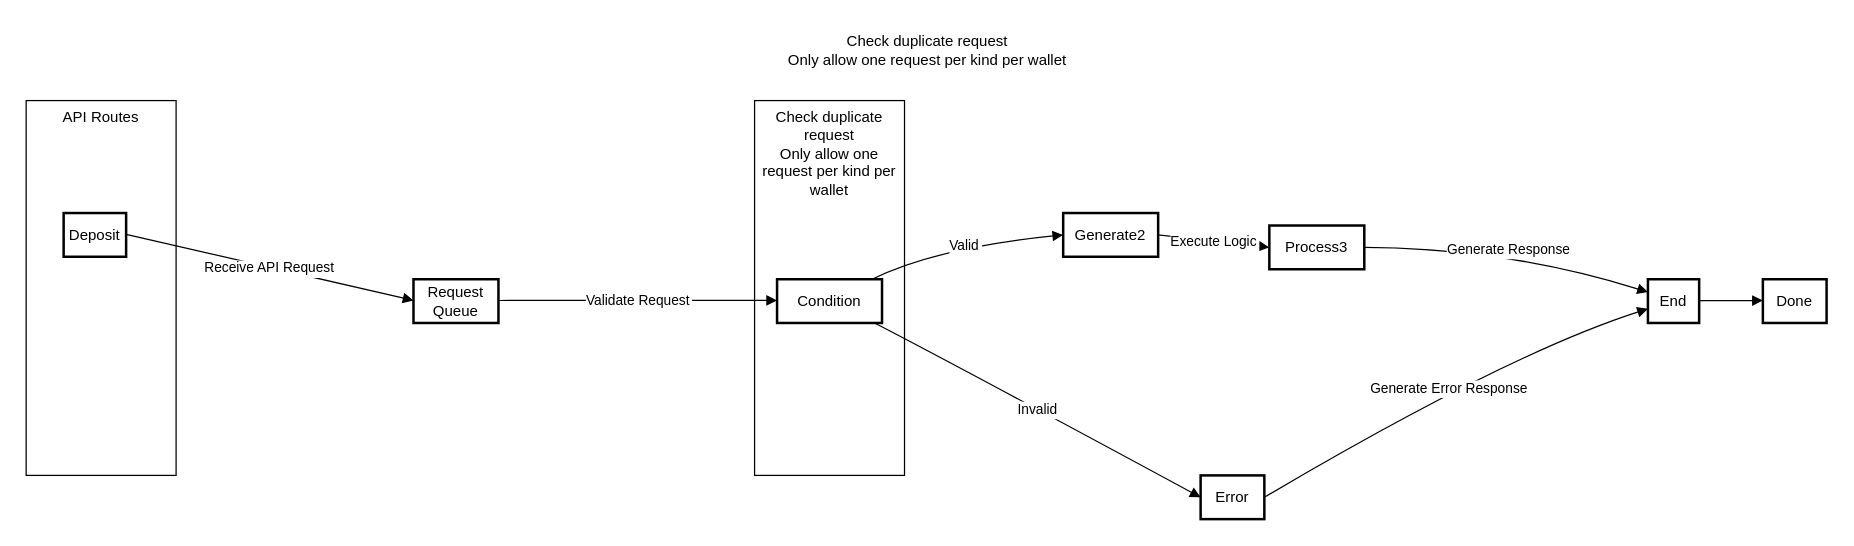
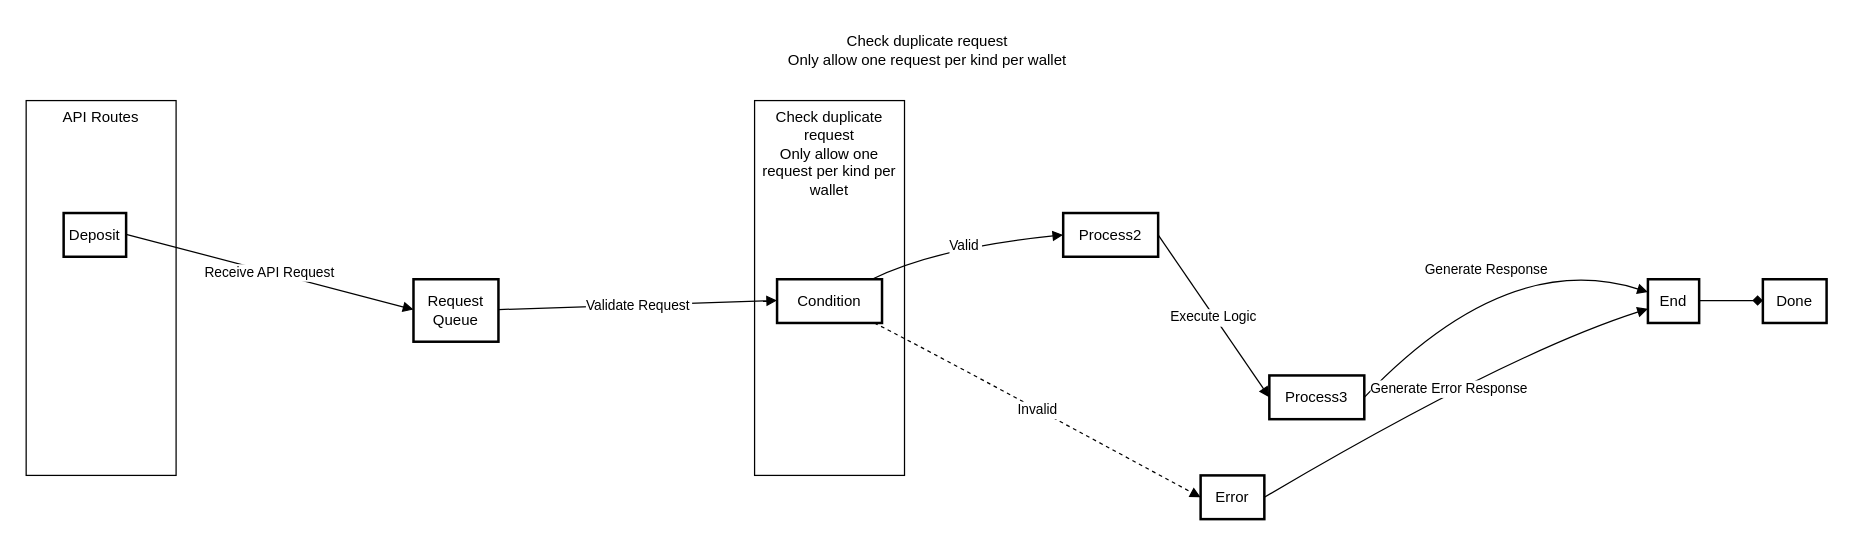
node "Generate2": label "Generate2" -> "Process2"
node "Process3": moved (1317, 248) -> (1317, 398)
node "Request Queue": size 85x44 -> 85x63
edge "End" -> "Done": arrowhead block -> diamond
edge "Condition" -> "Error": style solid -> dashed
